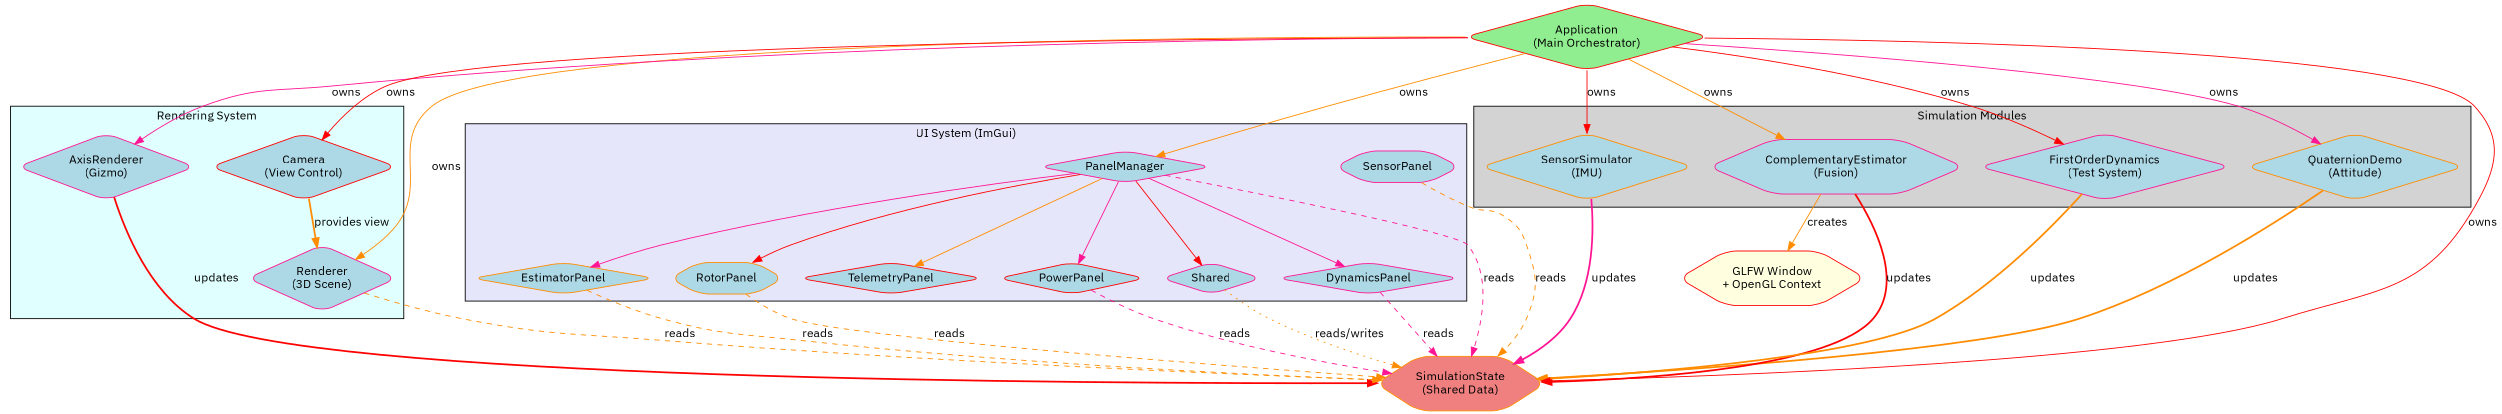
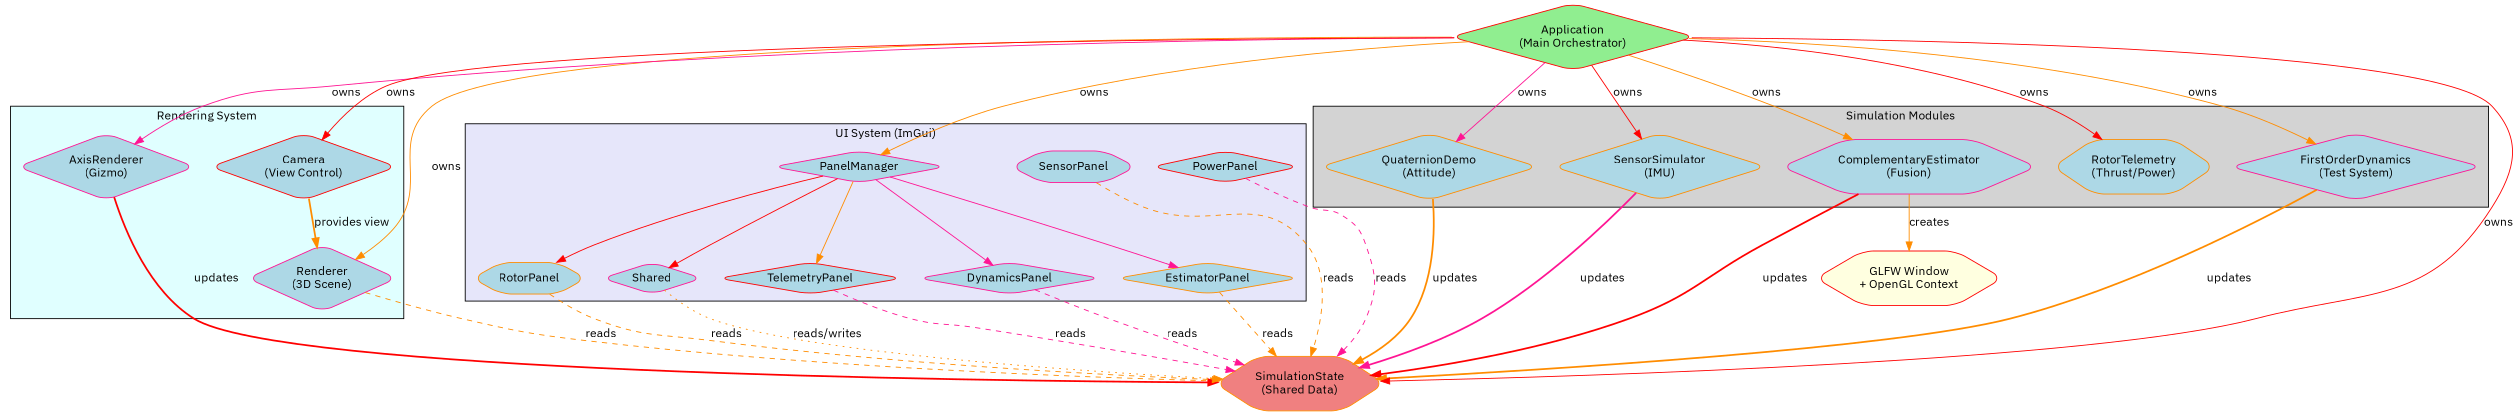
edge "Application (Main Orchestrator)" -> "FirstOrderDynamics (Test System)": color red -> darkorange
node "RotorTelemetry (Thrust/Power)": added
edge "PanelManager" -> "SimulationState (Shared Data)": now "TelemetryPanel" -> "SimulationState (Shared Data)"
edge "PanelManager" -> "PowerPanel": removed
